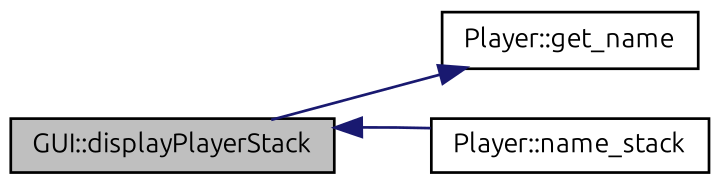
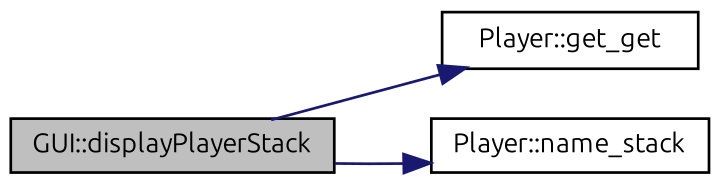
node "Player::get_name": label "Player::get_name" -> "Player::get_get"
edge "Player::name_stack" -> "GUI::displayPlayerStack": reversed
